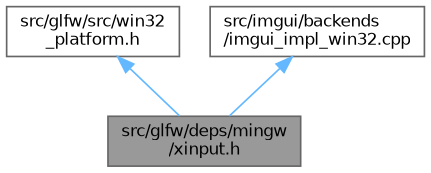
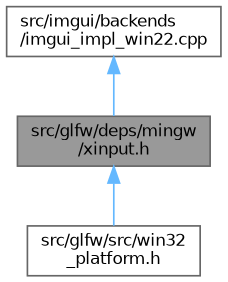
node "src/imgui/backends /imgui_impl_win32.cpp": label "src/imgui/backends /imgui_impl_win32.cpp" -> "src/imgui/backends /imgui_impl_win22.cpp"
edge "src/glfw/deps/mingw /xinput.h" -> "src/glfw/src/win32 _platform.h": reversed
